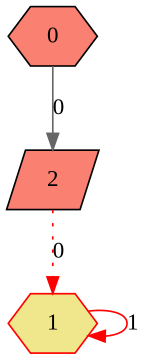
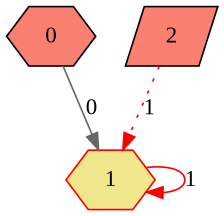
edge "0" -> "2": now "0" -> "1"
edge "2" -> "1": label "0" -> "1"
